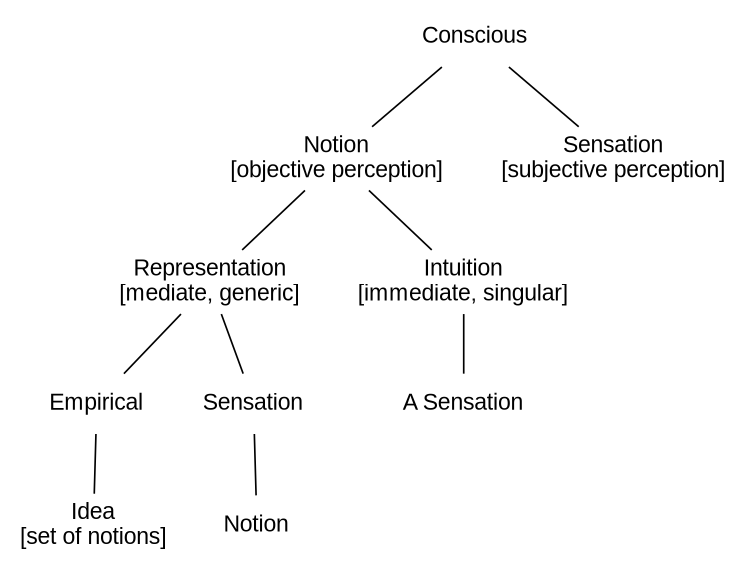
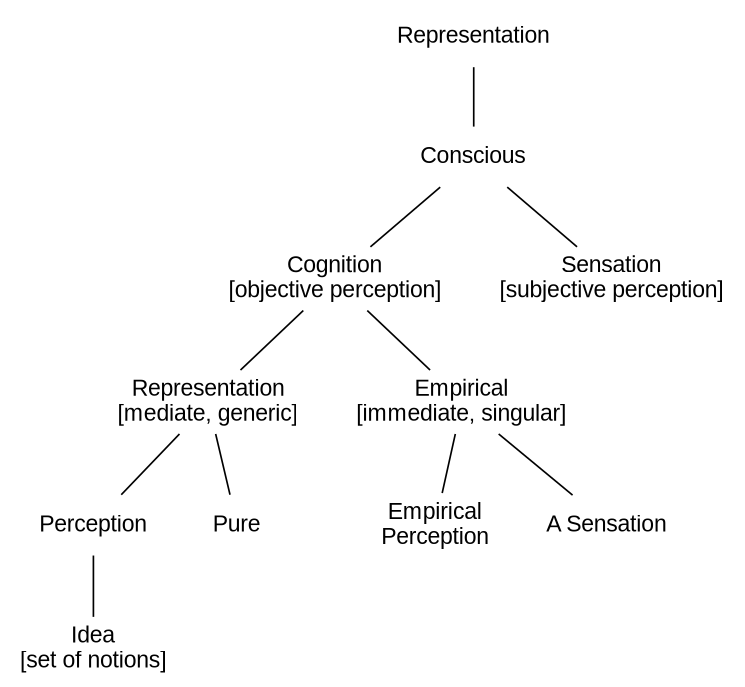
node "Representation": added
node "Notion [objective perception]": label "Notion [objective perception]" -> "Cognition [objective perception]"
node "Intuition [immediate, singular]": label "Intuition [immediate, singular]" -> "Empirical [immediate, singular]"
node "Empirical": label "Empirical" -> "Perception"
node "Sensation": label "Sensation" -> "Pure"
node "Notion": removed
node "Empirical Perception": added
